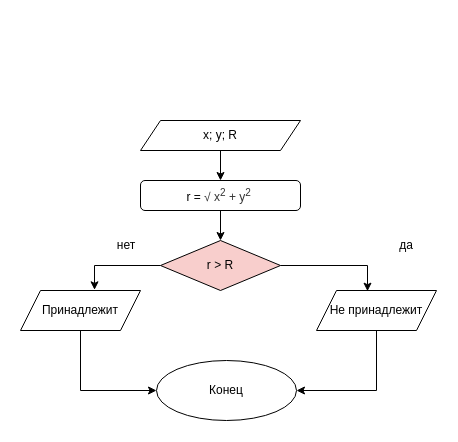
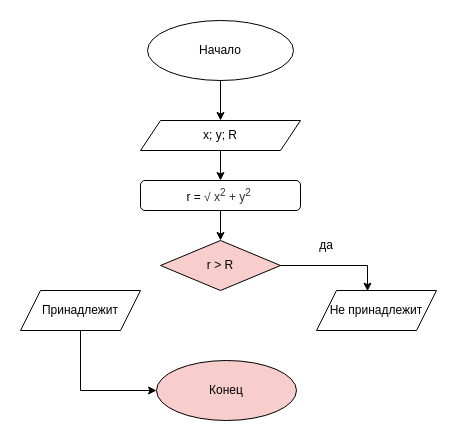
node "Начало": added
edge "Начало" -> "x; y; R": added
node "нет": removed
node "да": moved (407, 246) -> (327, 246)
edge "r > R" -> "Принадлежит": removed
node "Конец": fillcolor #ffffff -> #f8cecc
edge "Не принадлежит" -> "Конец": removed
